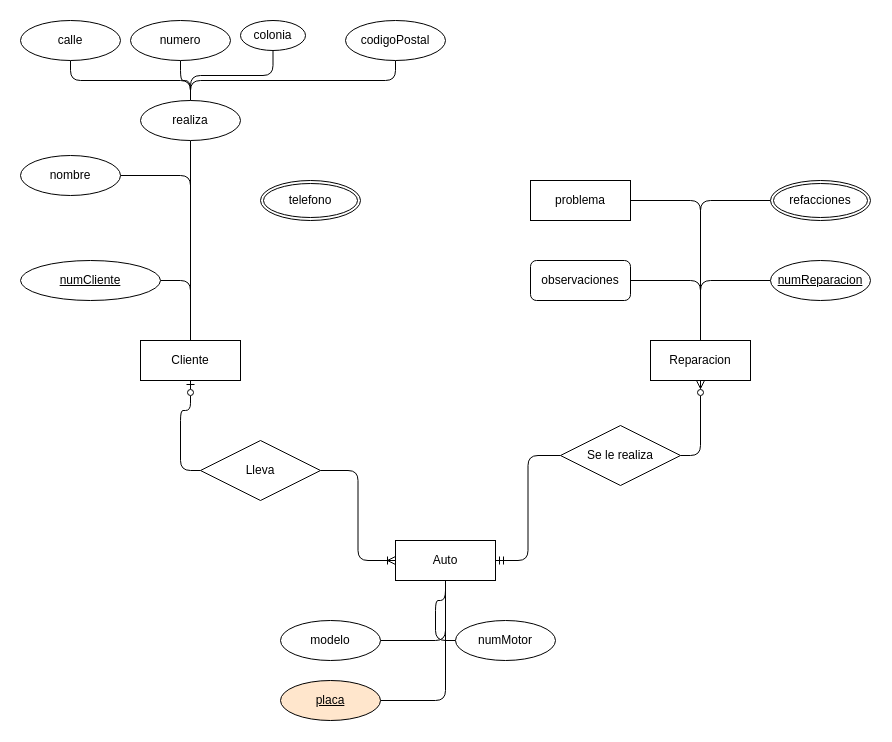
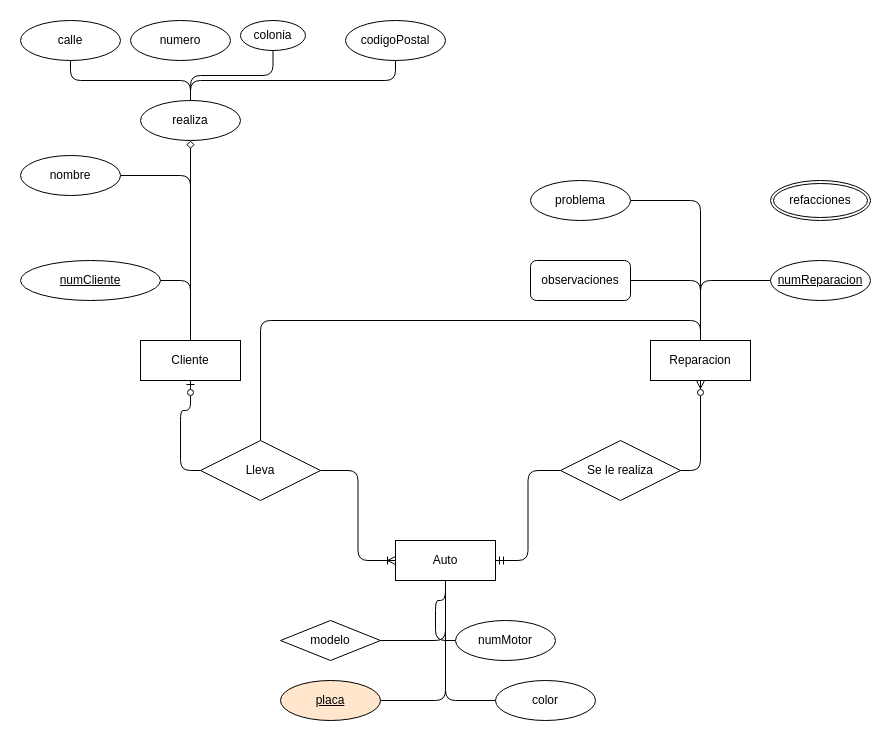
edge "numero" -- "realiza": removed
edge "realiza" -- "Cliente": arrowhead none -> diamond
node "telefono": removed
node "problema": shape rectangle -> ellipse
edge "refacciones" -- "Reparacion": now "Lleva" -- "Reparacion"
node "Se le realiza": moved (621, 456) -> (621, 471)
node "modelo": shape ellipse -> diamond
edge "Auto" -- "color": added
node "color": added
